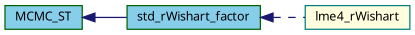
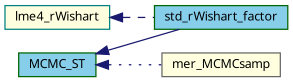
edge "lme4_rWishart" -> "std_rWishart_factor": reversed
node "mer_MCMCsamp": added
